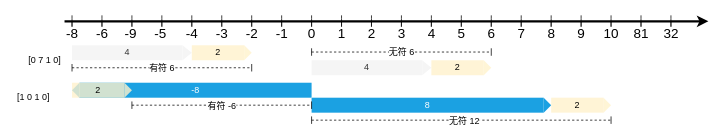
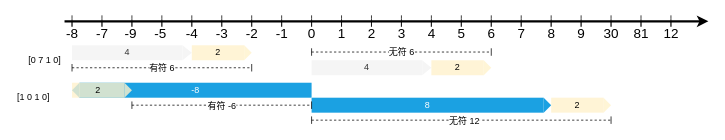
node "-6": label "-6" -> "-7"
node "10": label "10" -> "30"
node "32": label "32" -> "12"
